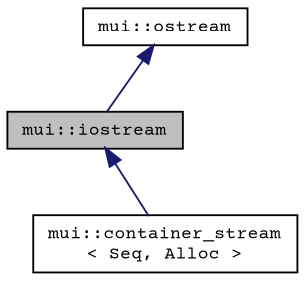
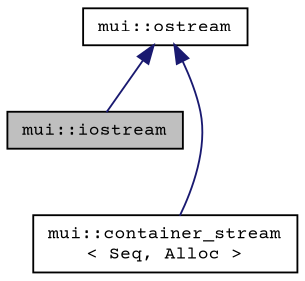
edge "mui::container_stream < Seq, Alloc >" -> "mui::iostream": now "mui::container_stream < Seq, Alloc >" -> "mui::ostream"
